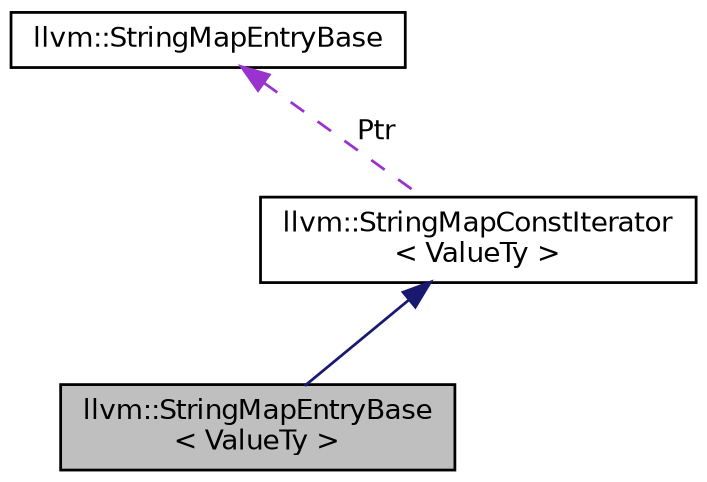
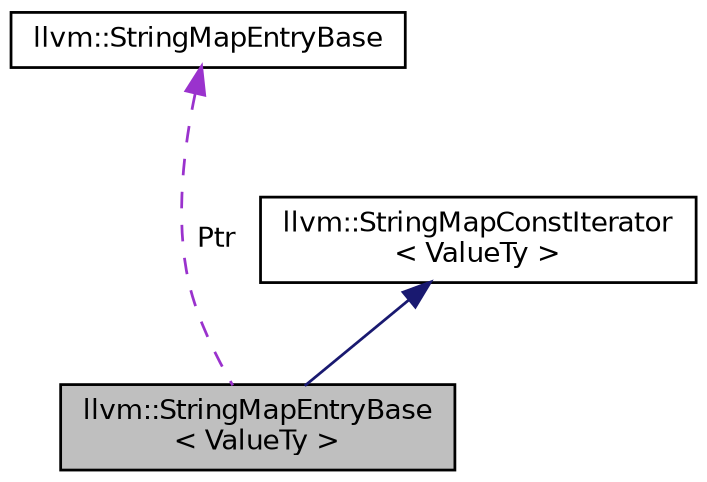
edge "llvm::StringMapConstIterator < ValueTy >" -> "llvm::StringMapEntryBase": now "llvm::StringMapEntryBase < ValueTy >" -> "llvm::StringMapEntryBase"
